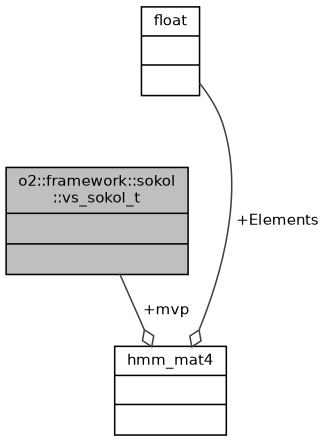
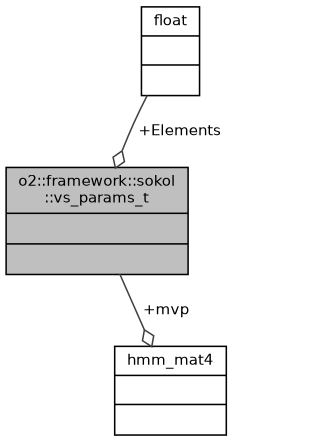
node "o2::framework::sokol": text "::vs_sokol_t" -> "::vs_params_t"
edge "float" -> "hmm_mat4": now "float" -> "o2::framework::sokol"
